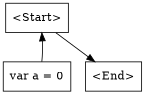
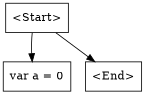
edge "var a = 0" -> "<Start>": reversed
